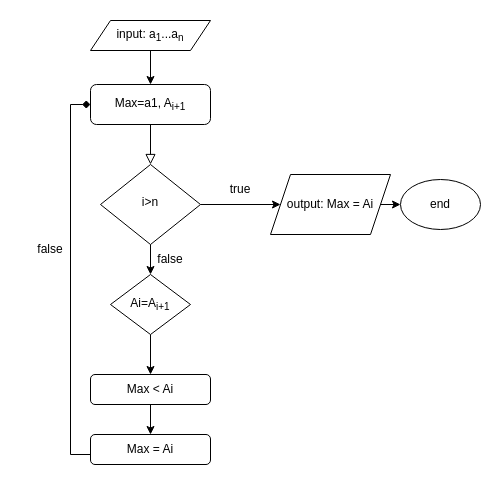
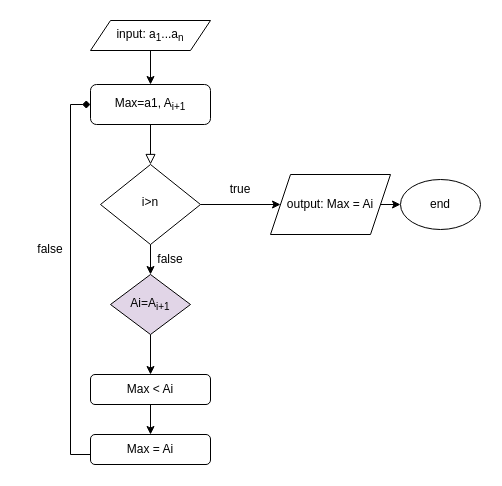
node "Ai=Ai+1": fillcolor #ffffff -> #e1d5e7
